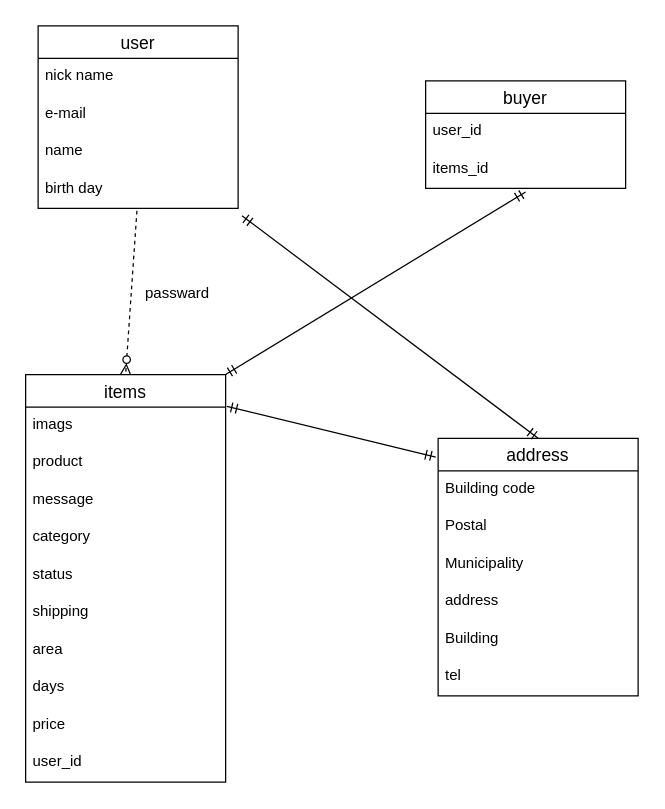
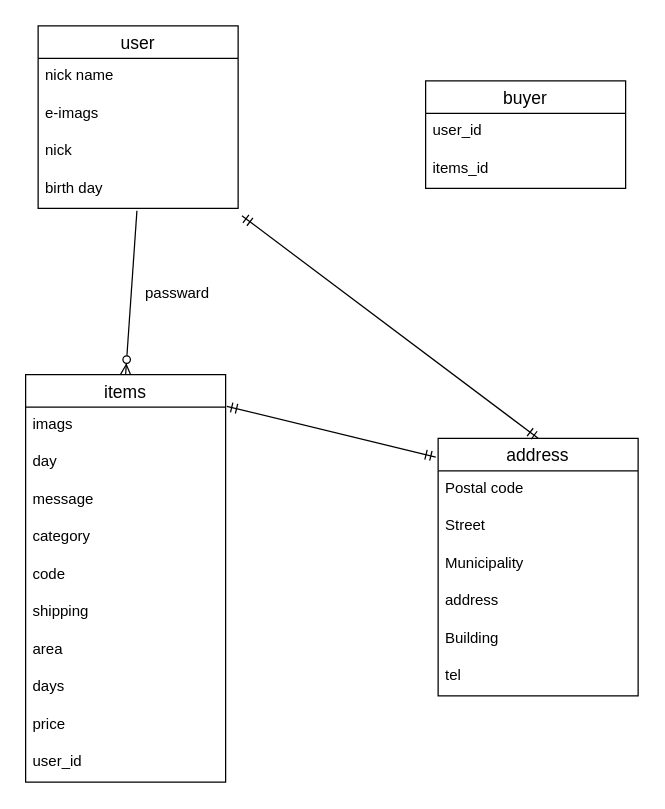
node "e-mail": label "e-mail" -> "e-imags"
node "name": label "name" -> "nick"
edge "items_id" -- "items": removed
edge "birth day" -> "items": style dashed -> solid
node "product": label "product" -> "day"
node "Building code": label "Building code" -> "Postal code"
node "Postal": label "Postal" -> "Street"
node "status": label "status" -> "code"
